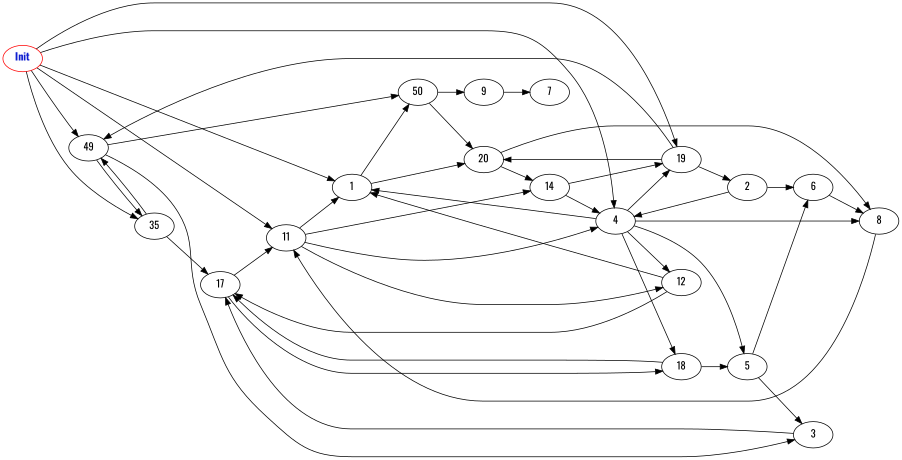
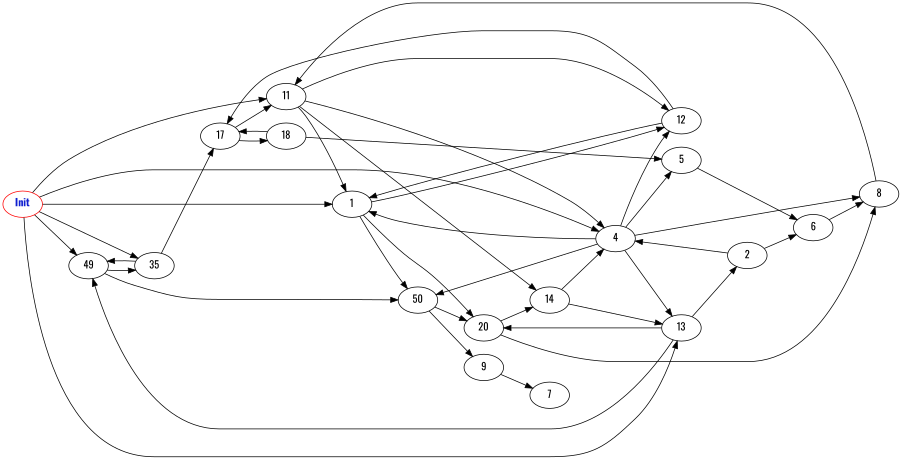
node "19": label "19" -> "13"
edge "1" -> "12": added
edge "4" -> "18": now "4" -> "50"
node "3": removed
